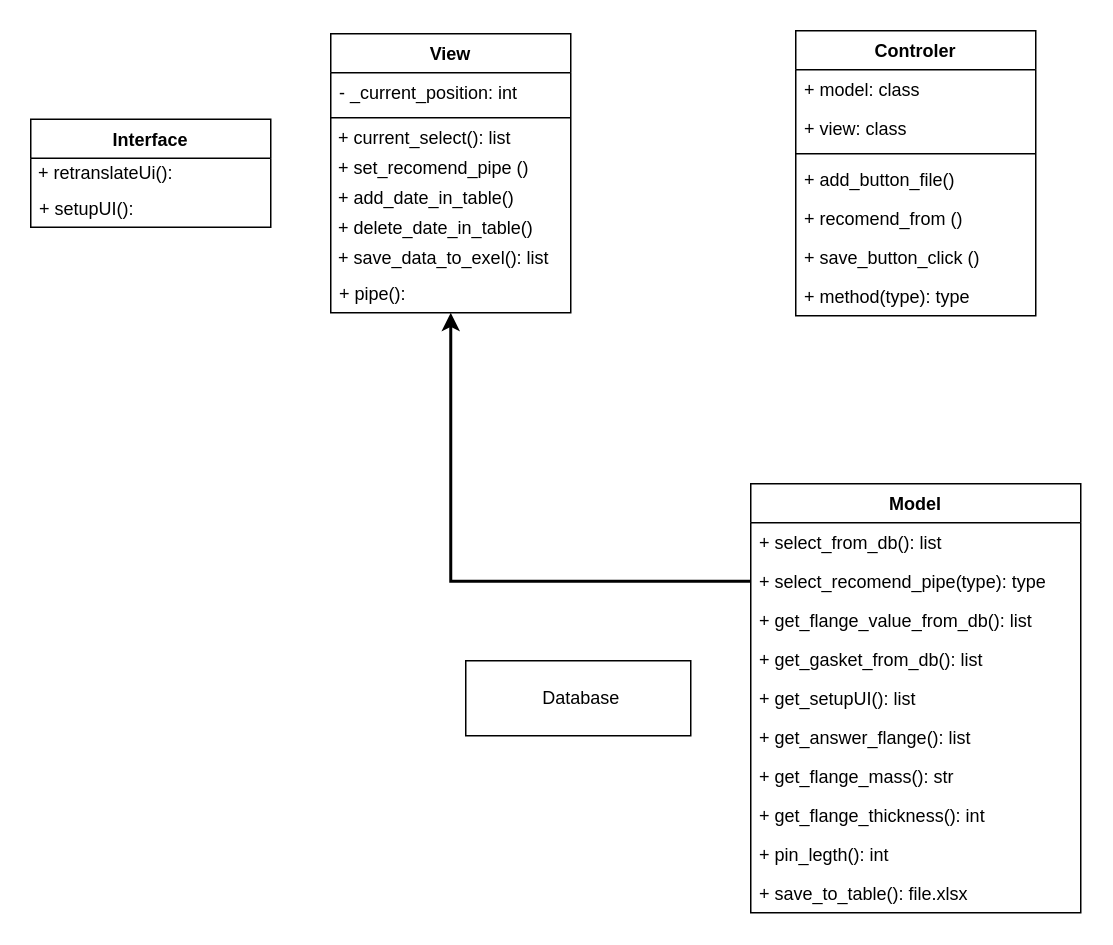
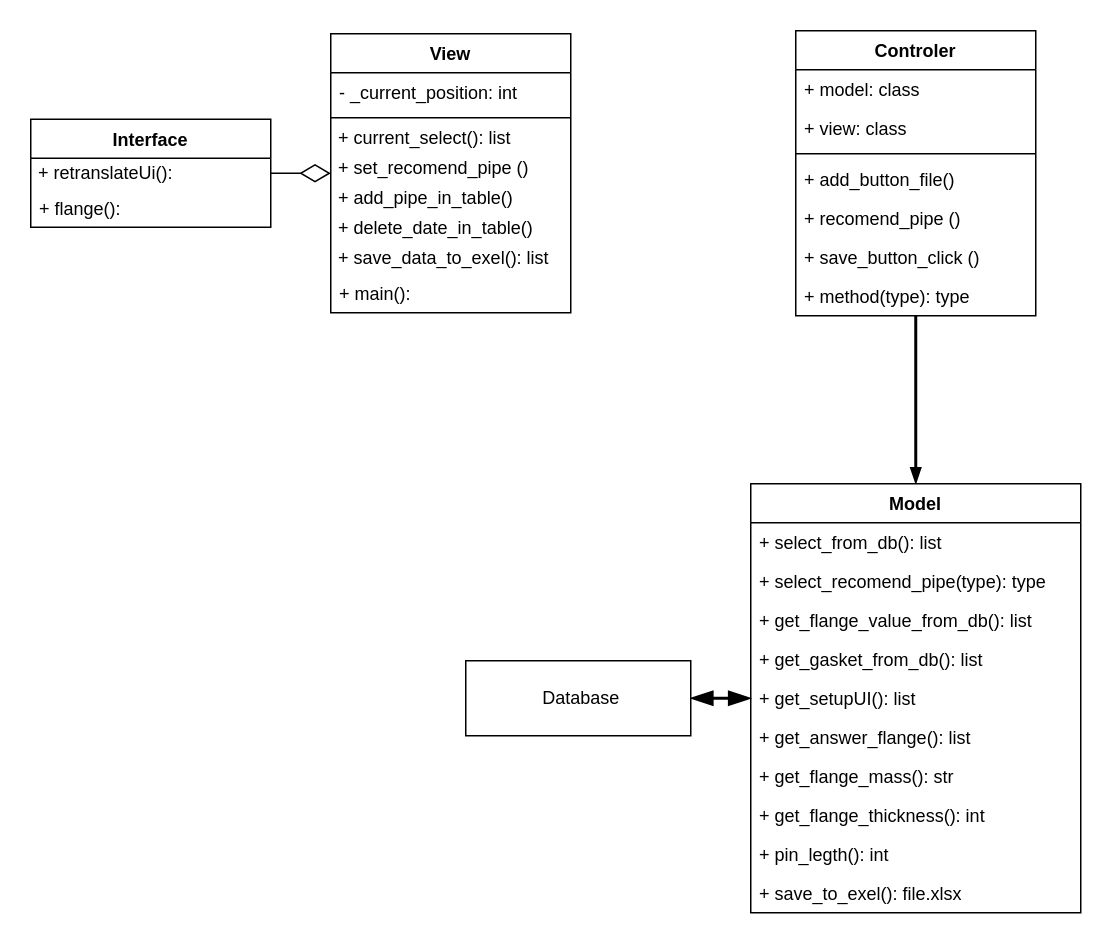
edge "Interface" -> "View": added
node "+ add_date_in_table()": label "+ add_date_in_table()" -> "+ add_pipe_in_table()"
node "+ setupUI():": label "+ setupUI():" -> "+ flange():"
node "+ recomend_from ()": label "+ recomend_from ()" -> "+ recomend_pipe ()"
node "+ pipe():": label "+ pipe():" -> "+ main():"
edge "Controler" -> "Model": added
edge "+ select_recomend_pipe(type): type" -> "View": removed
edge "Database" -- "+ get_setupUI(): list": added
node "+ save_to_table(): file.xlsx": label "+ save_to_table(): file.xlsx" -> "+ save_to_exel(): file.xlsx"
